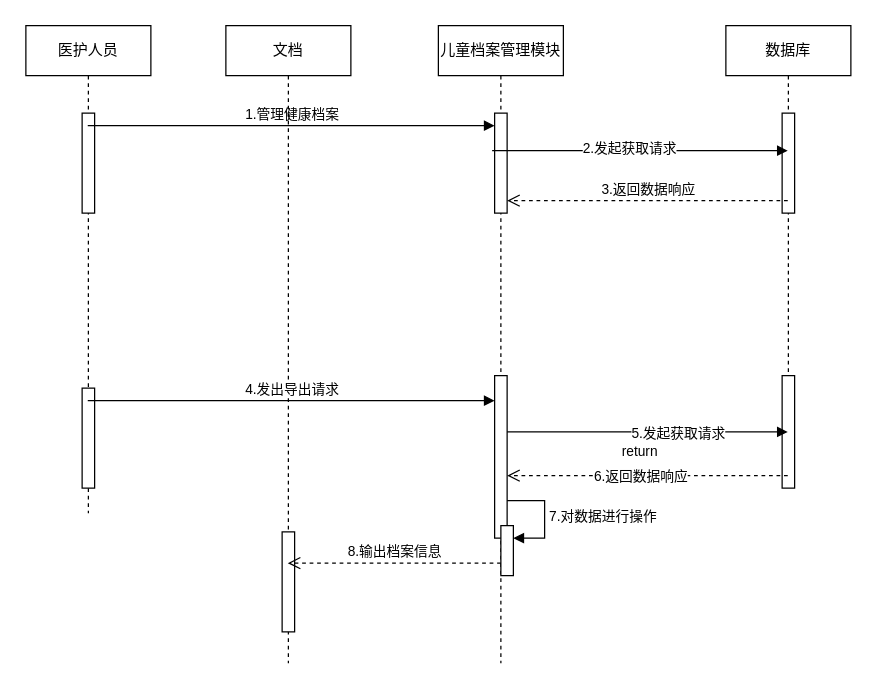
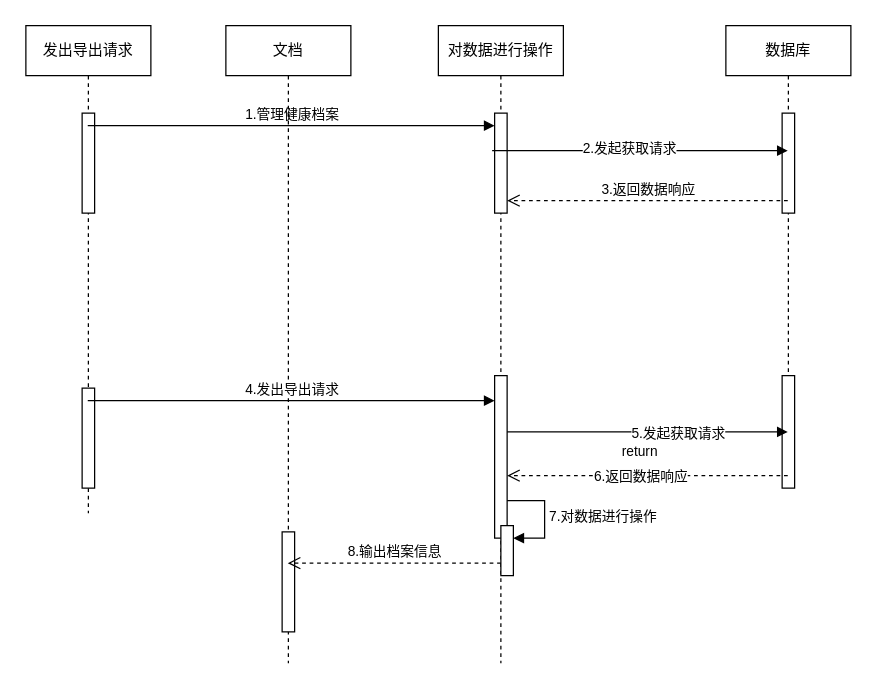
node "医护人员": label "医护人员" -> "发出导出请求"
node "儿童档案管理模块": label "儿童档案管理模块" -> "对数据进行操作"
